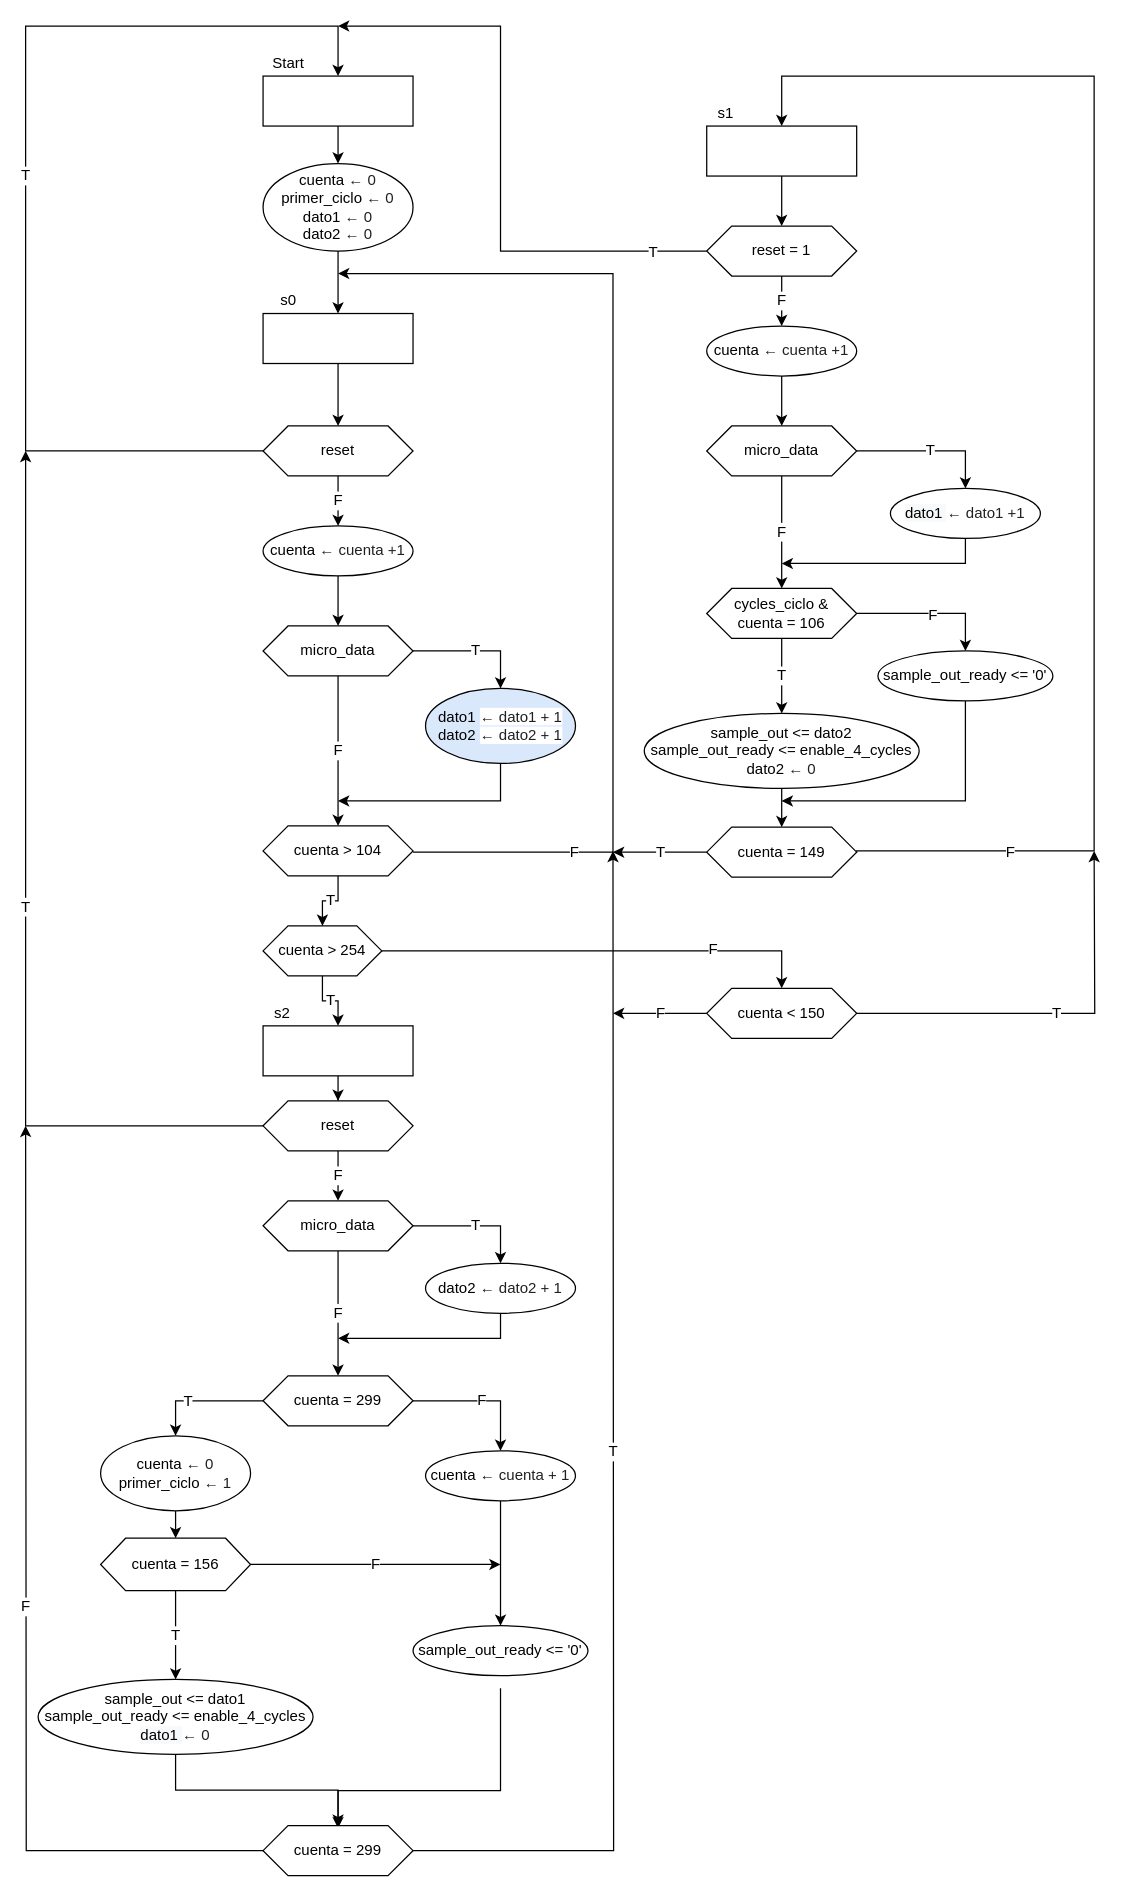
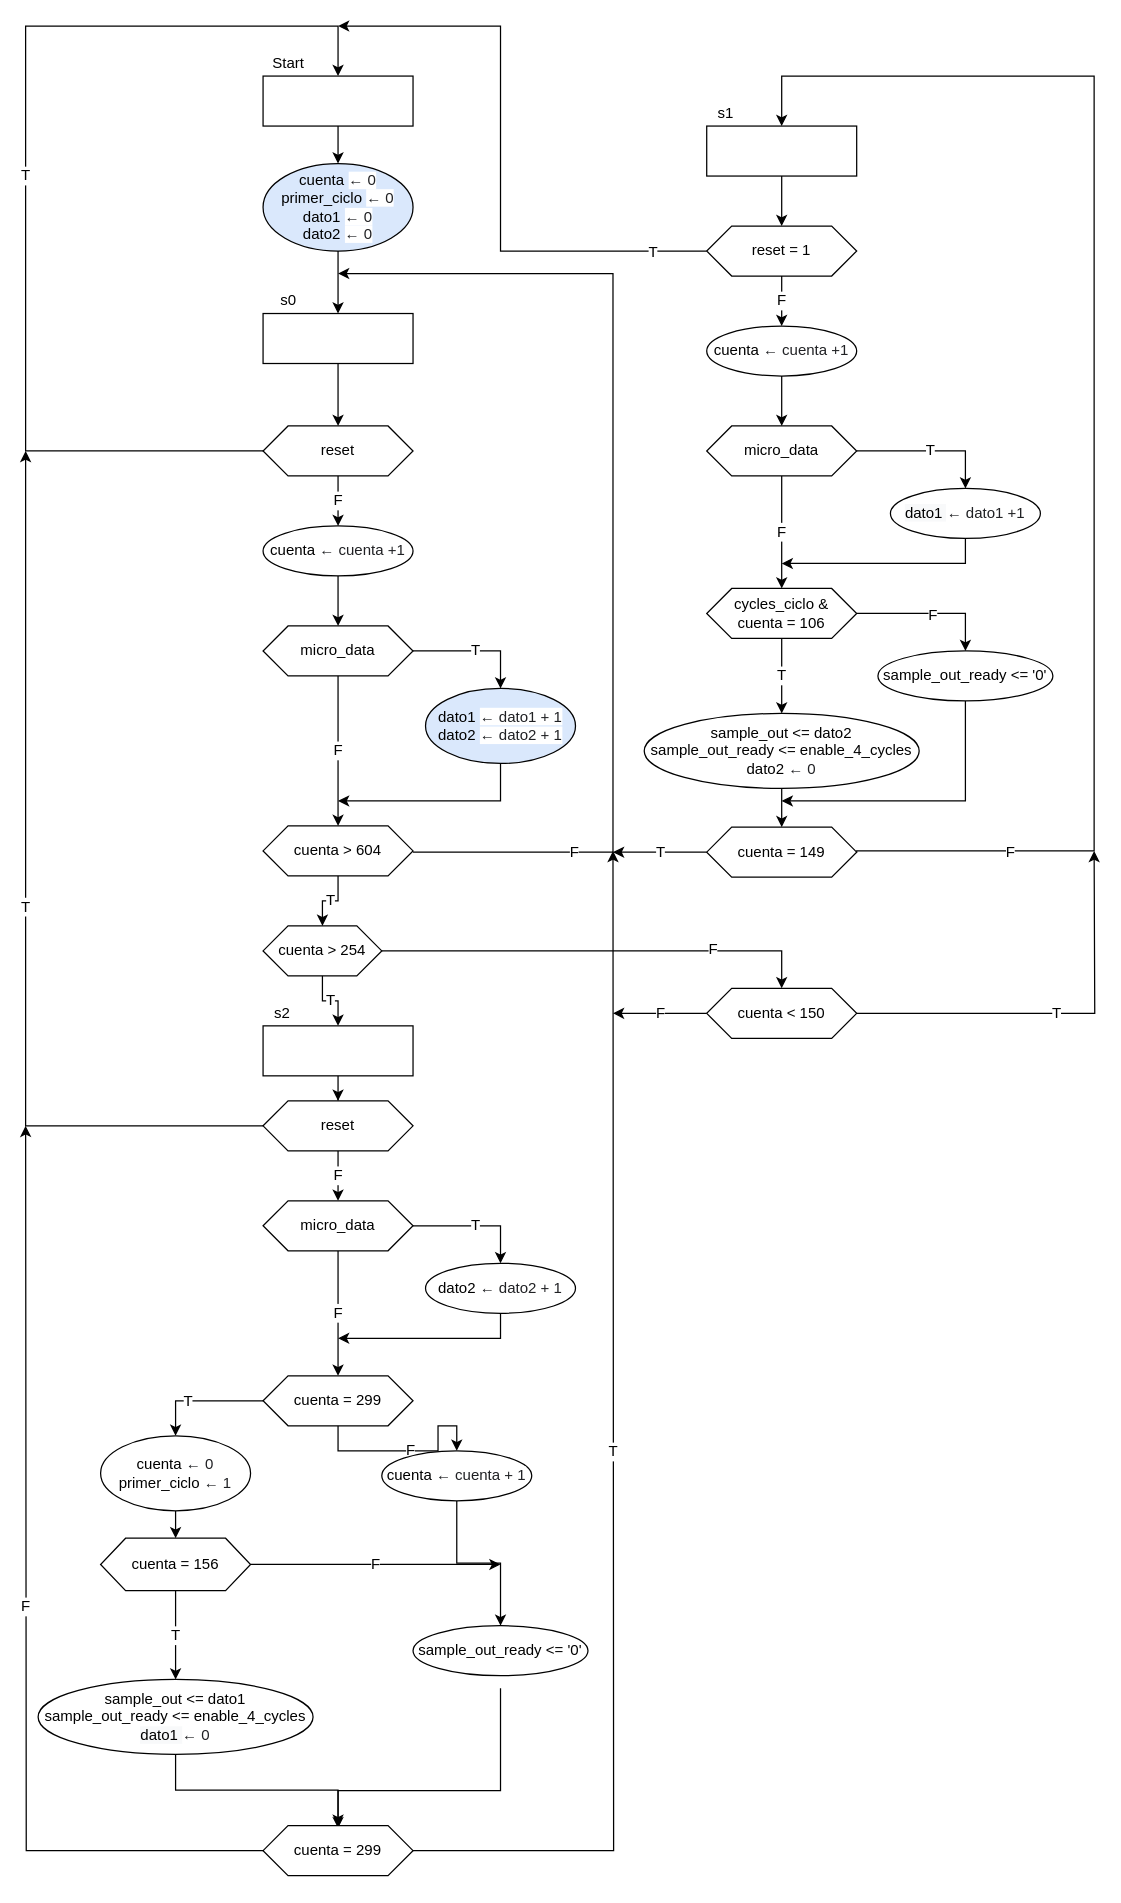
node "cuenta ← 0 primer_ciclo ← 0 dato1 ← 0 dato2 ← 0": fillcolor #ffffff -> #dae8fc
node "cuenta > 104": label "cuenta > 104" -> "cuenta > 604"
node "cuenta ← cuenta + 1": moved (501, 1476) -> (457, 1476)
